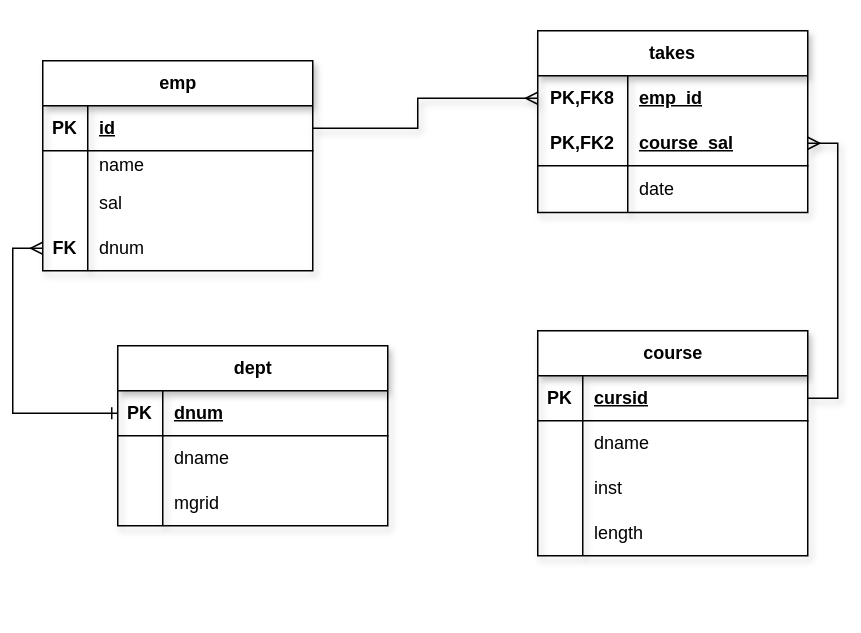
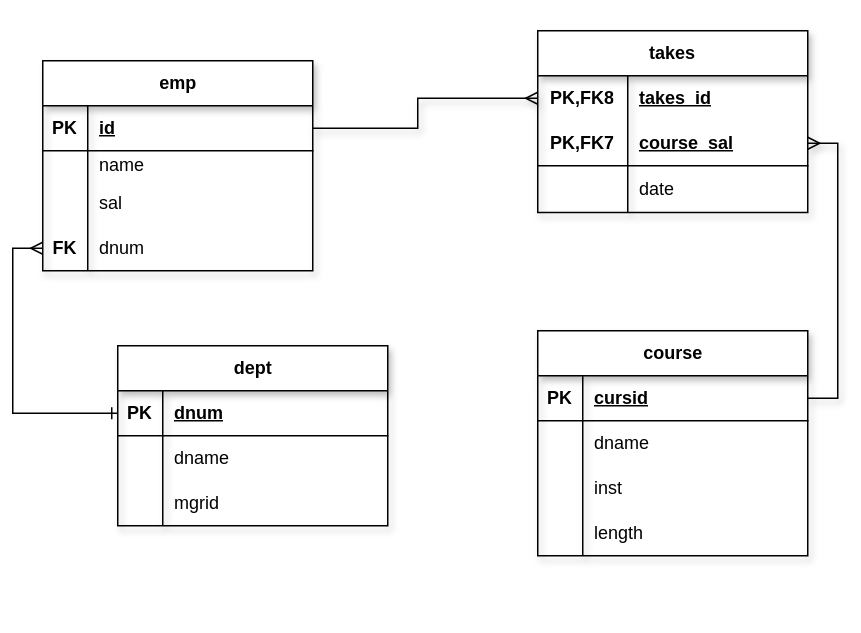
node "emp_id": label "emp_id" -> "takes_id"
node "PK,FK2": label "PK,FK2" -> "PK,FK7"
